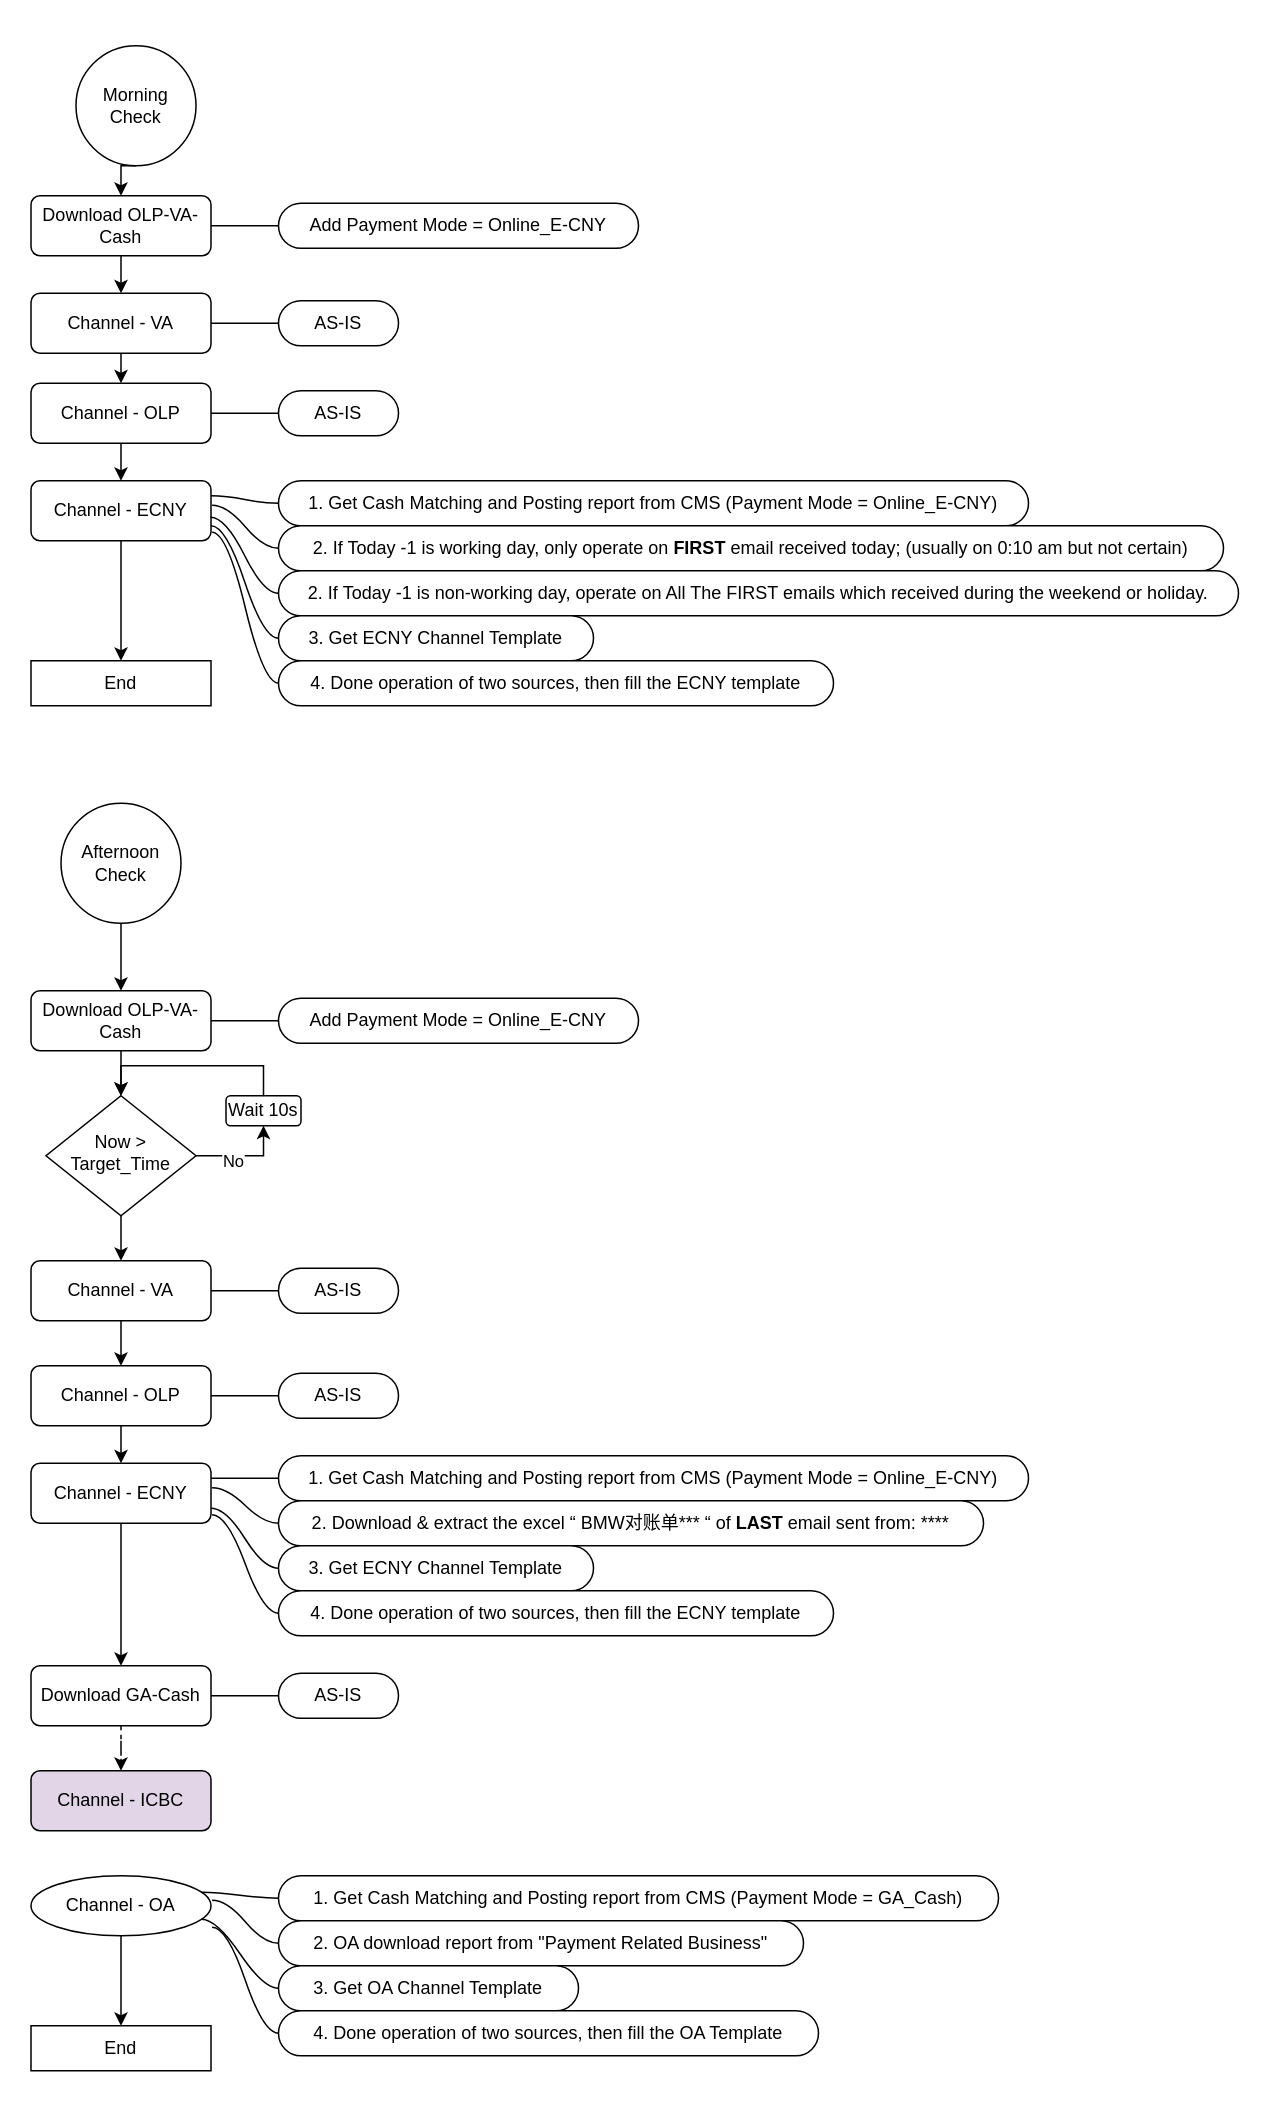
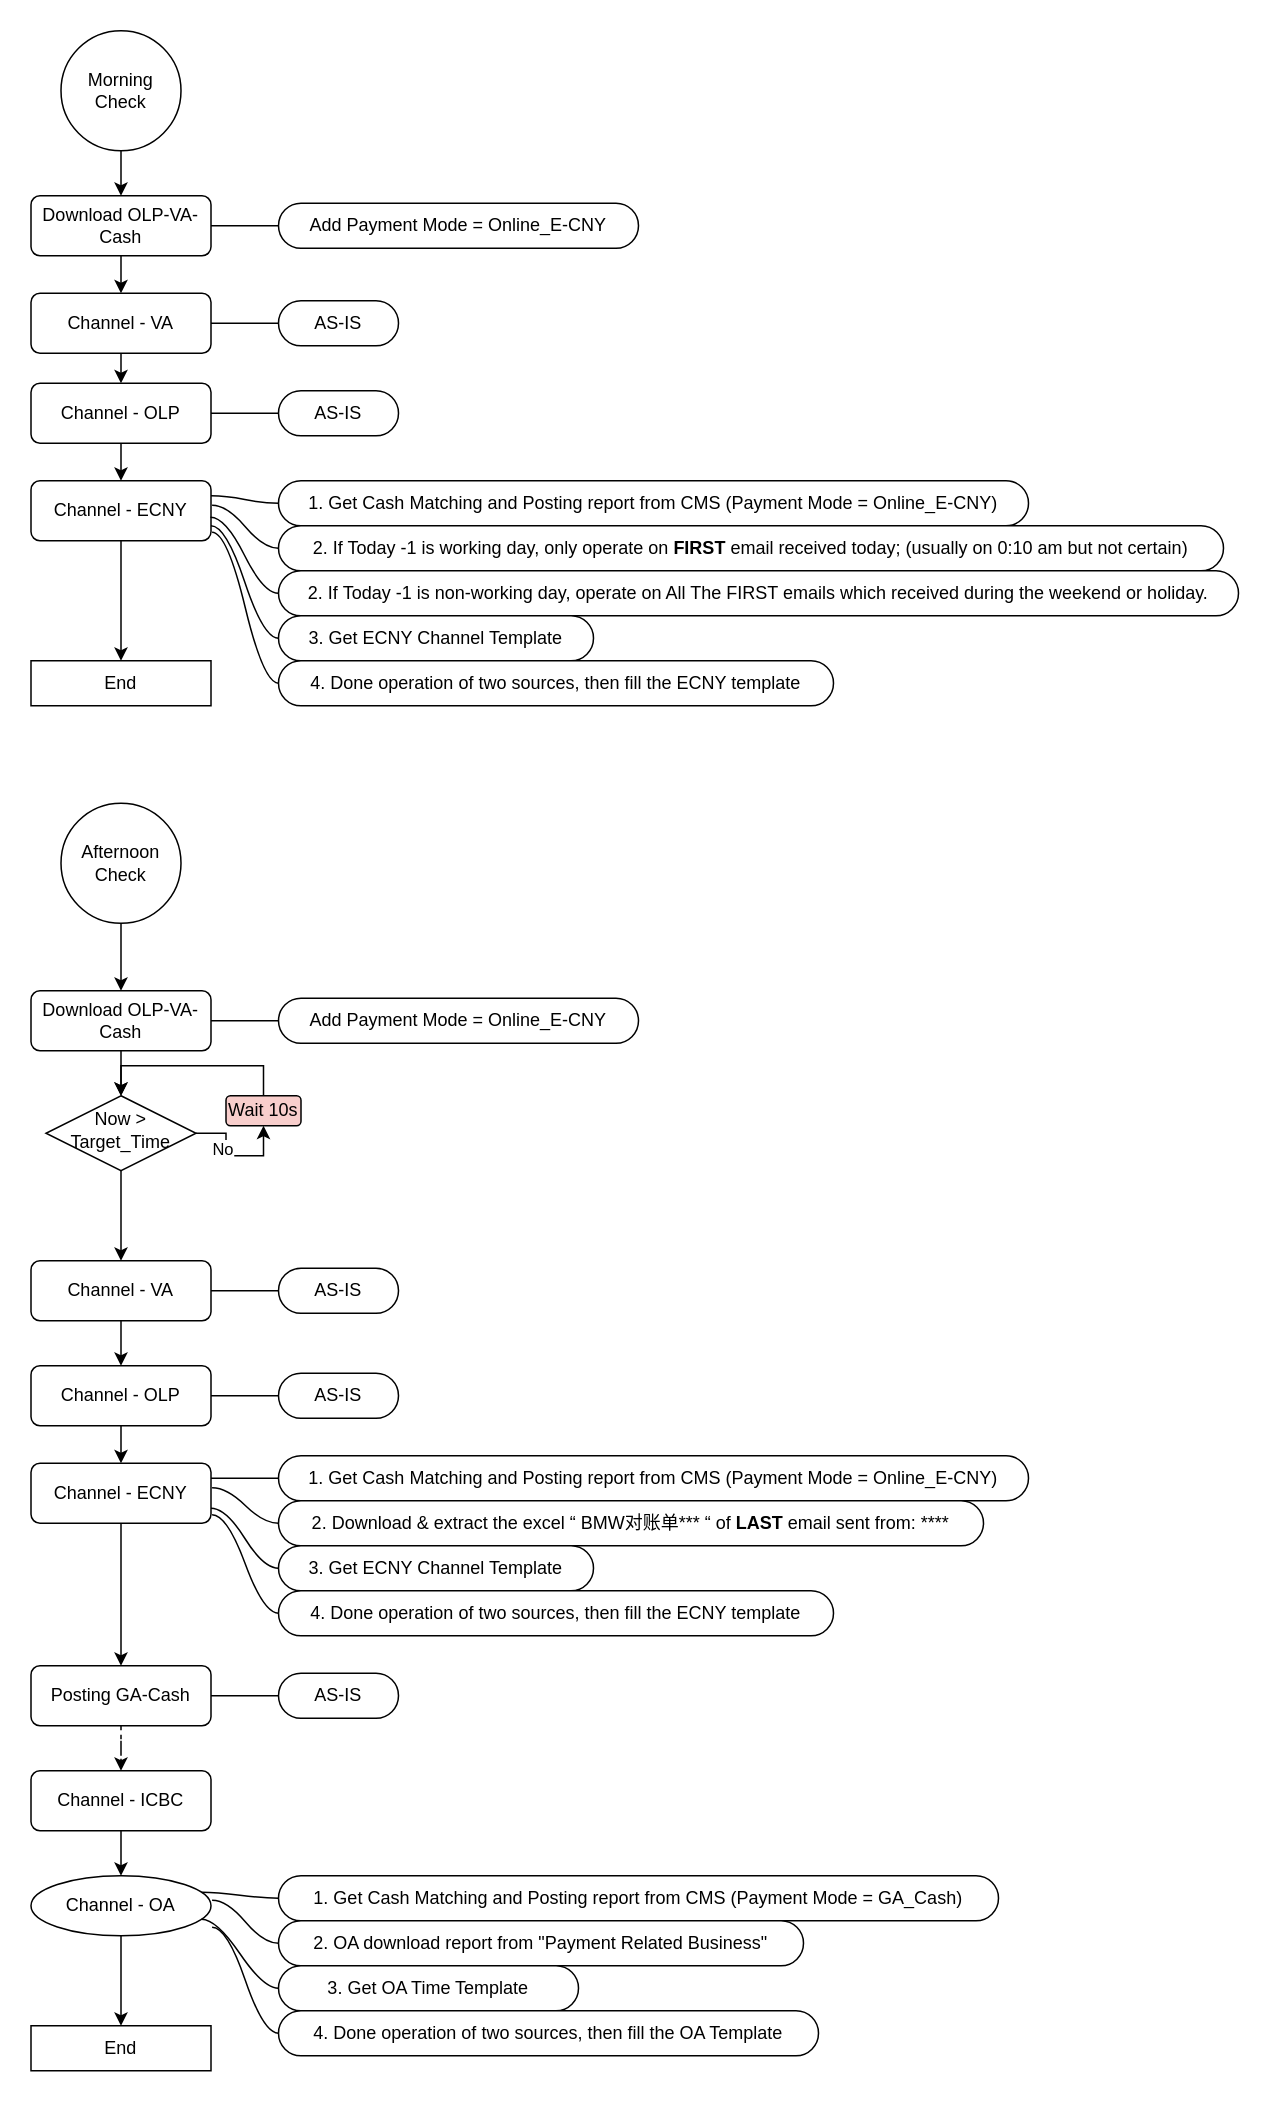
node "Morning Check": moved (136, 106) -> (121, 91)
node "Wait 10s": fillcolor #ffffff -> #f8cecc
node "Now > Target_Time": size 150x120 -> 150x75
node "Download GA-Cash": label "Download GA-Cash" -> "Posting GA-Cash"
node "Channel - ICBC": fillcolor #e1d5e7 -> #ffffff
edge "Channel - ICBC" -> "Channel - OA": added
node "3. Get OA Channel Template": label "3. Get OA Channel Template" -> "3. Get OA Time Template"
